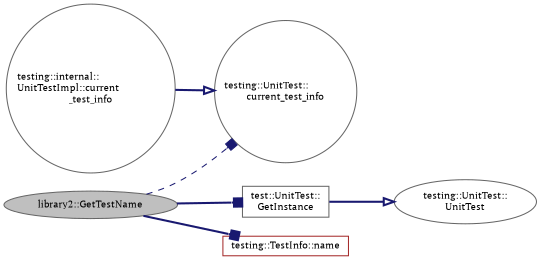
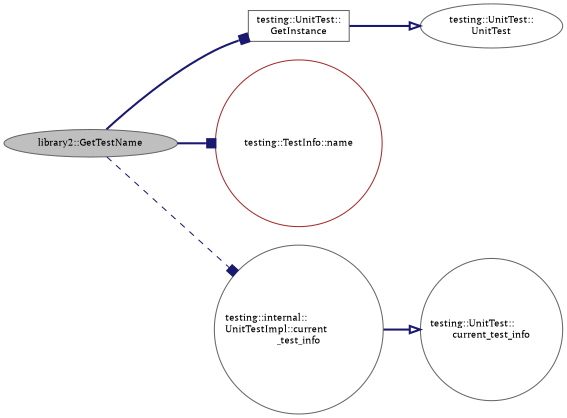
edge "library2::GetTestName" -> "testing::UnitTest:: current_test_info": now "library2::GetTestName" -> "testing::internal:: UnitTestImpl::current _test_info"
node "test::UnitTest:: GetInstance": label "test::UnitTest:: GetInstance" -> "testing::UnitTest:: GetInstance"
node "testing::TestInfo::name": shape box -> circle
